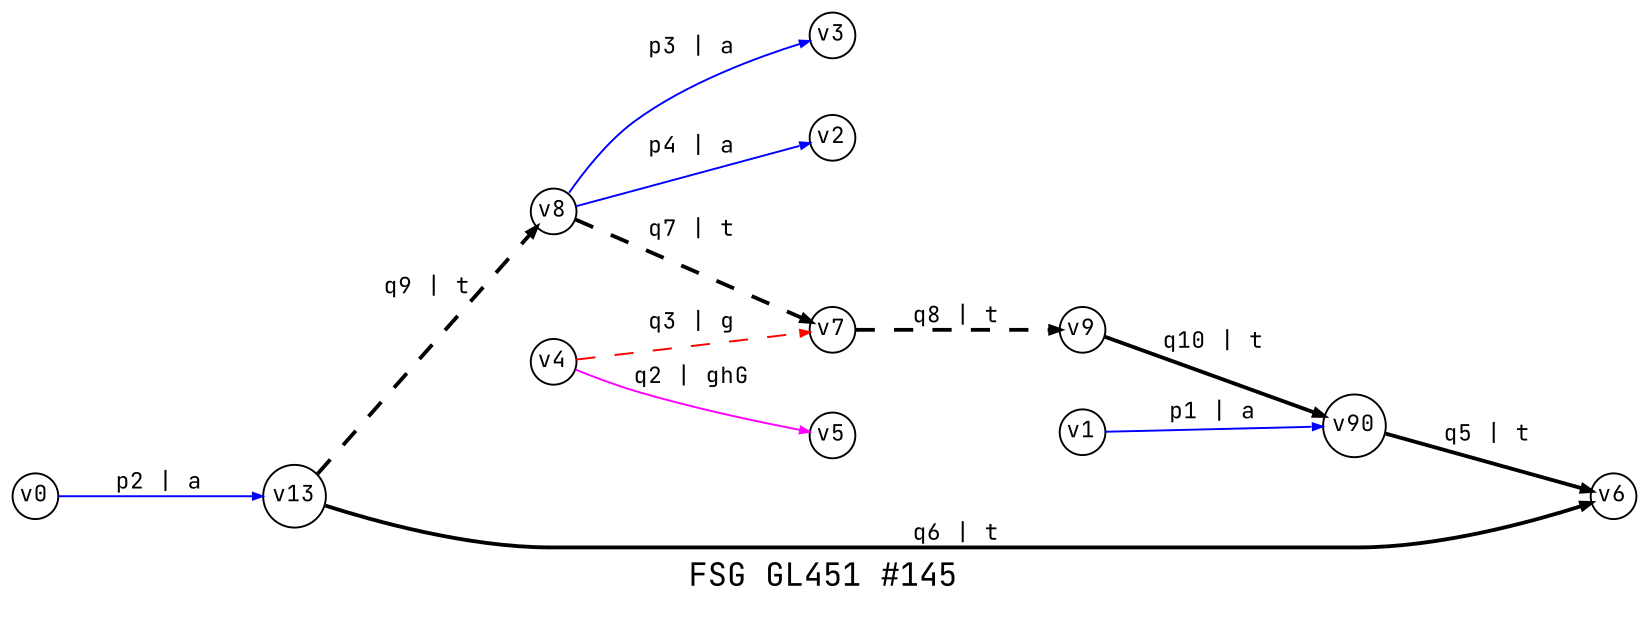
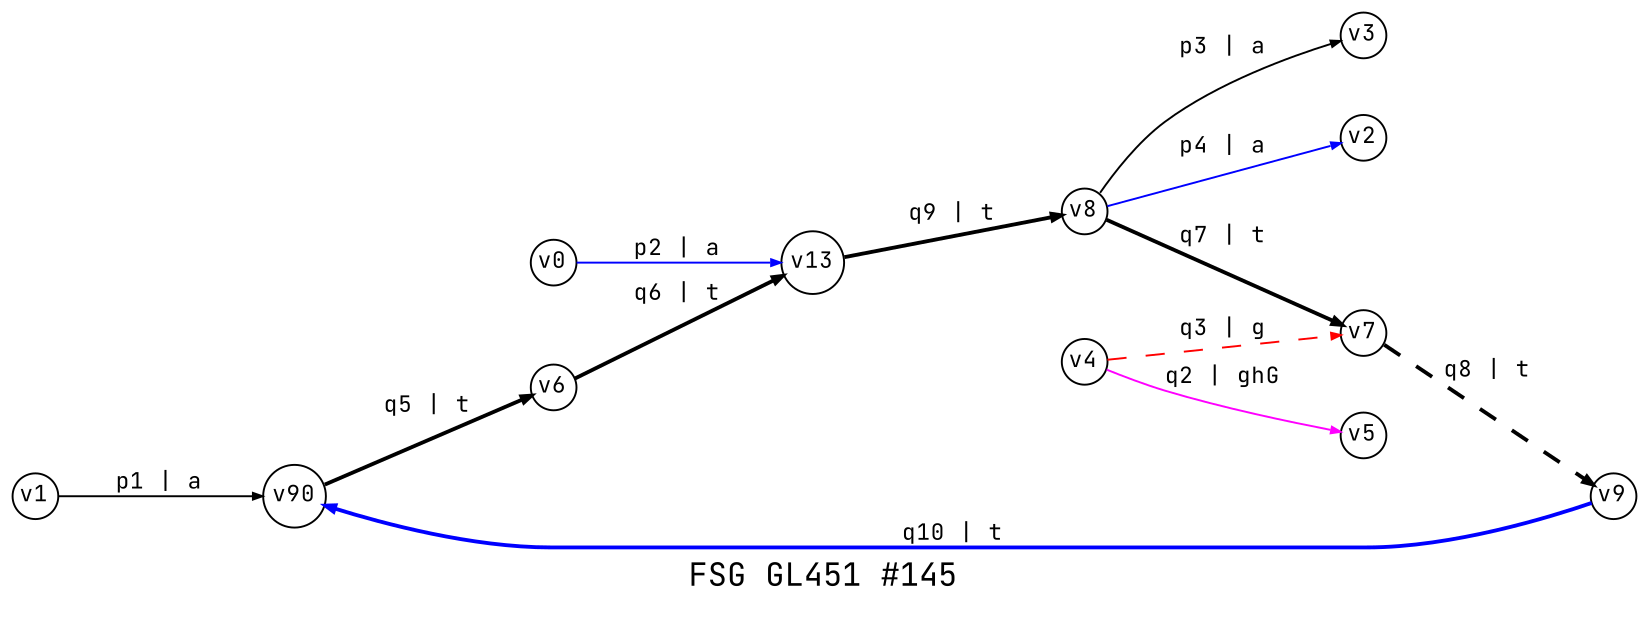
edge "v8" -> "v3": color blue -> black
edge "v8" -> "v7": style dashed -> solid
edge "v13" -> "v8": style dashed -> solid
edge "v9" -> "v90": color black -> blue
edge "v1" -> "v90": color blue -> black
edge "v13" -> "v6": reversed
